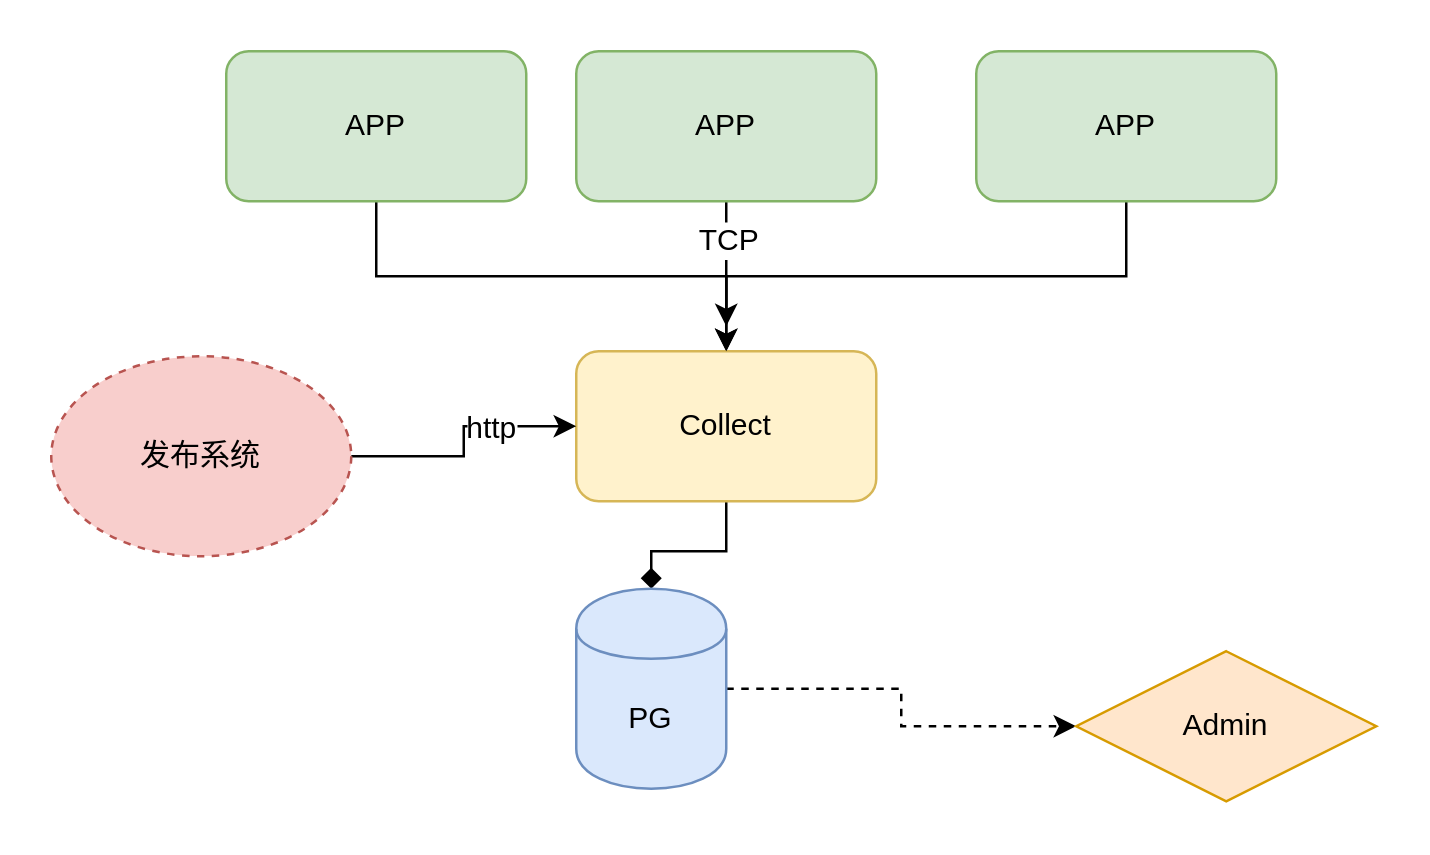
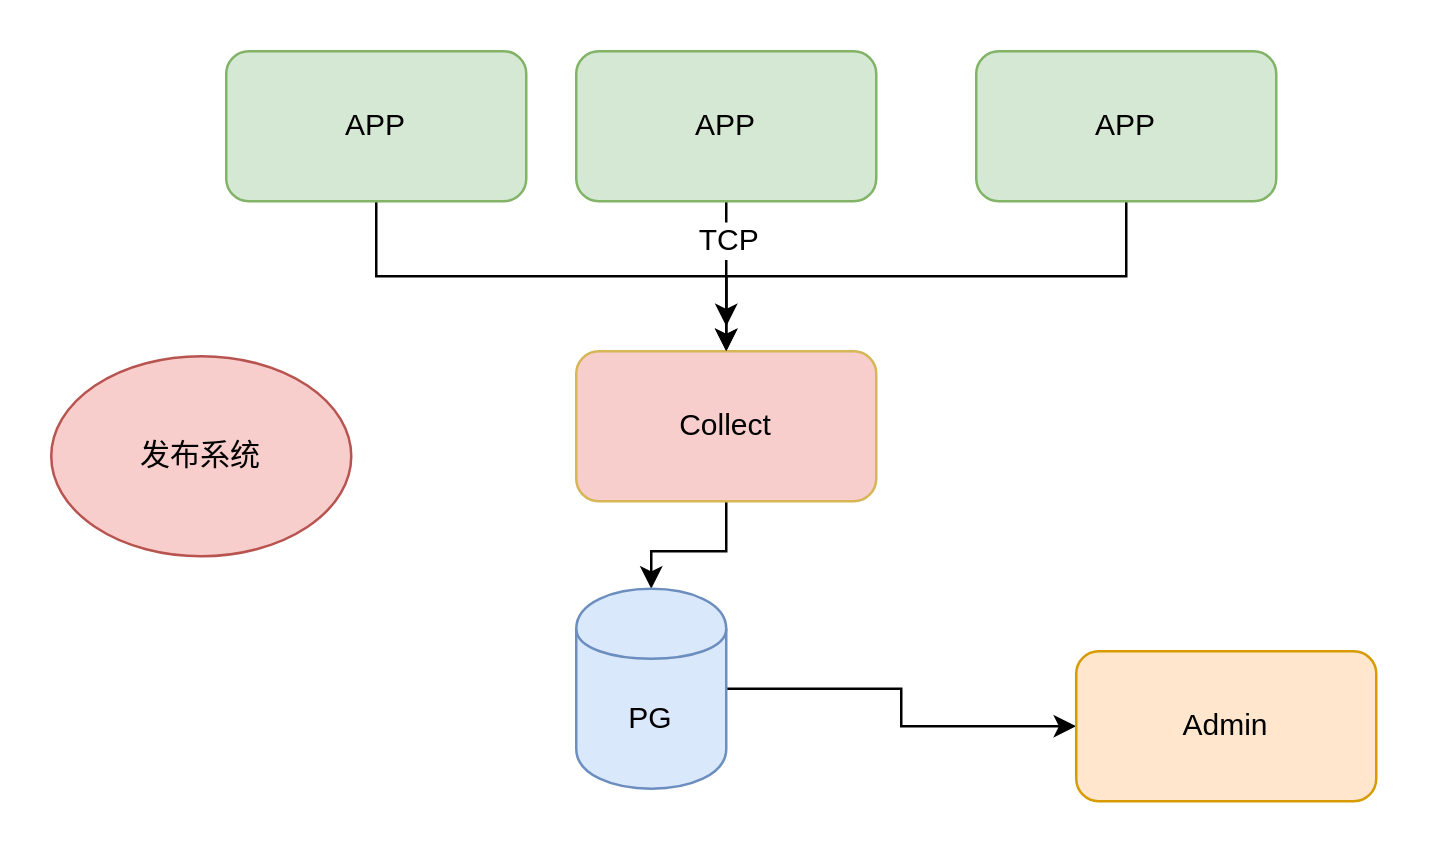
node "Collect": fillcolor #fff2cc -> #f8cecc
edge "发布系统" -> "Collect": removed, label "http"
node "发布系统": style dashed -> solid
edge "Collect" -> "PG": arrowhead diamond -> classic
edge "PG" -> "Admin": style dashed -> solid
node "Admin": shape diamond -> rounded rectangle
